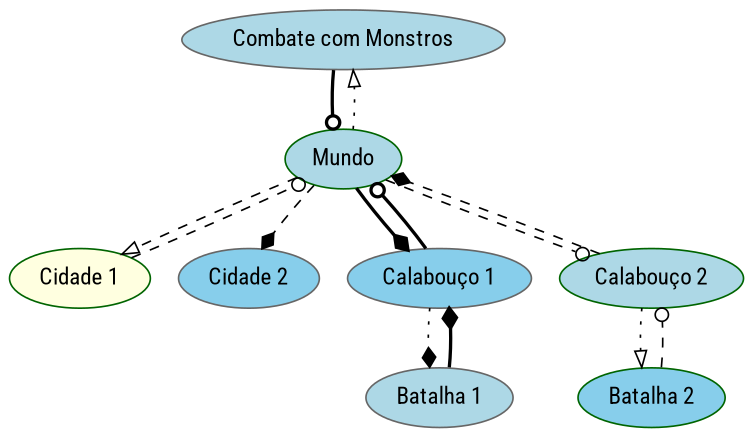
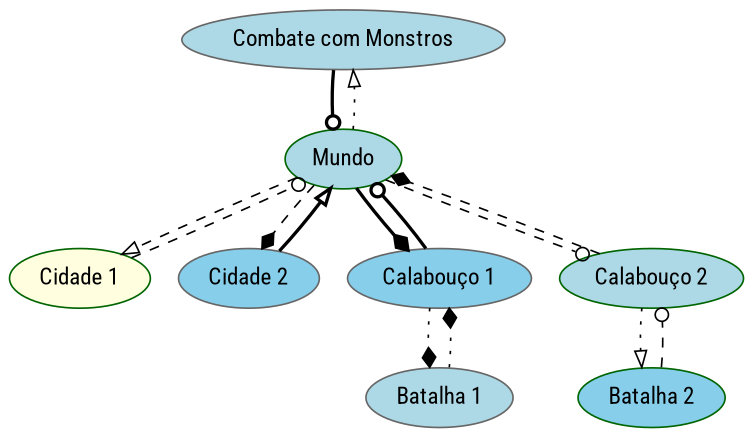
edge "Cidade 2" -> "Mundo": added
edge "Batalha 1" -> "Calabouço 1": style bold -> dotted
